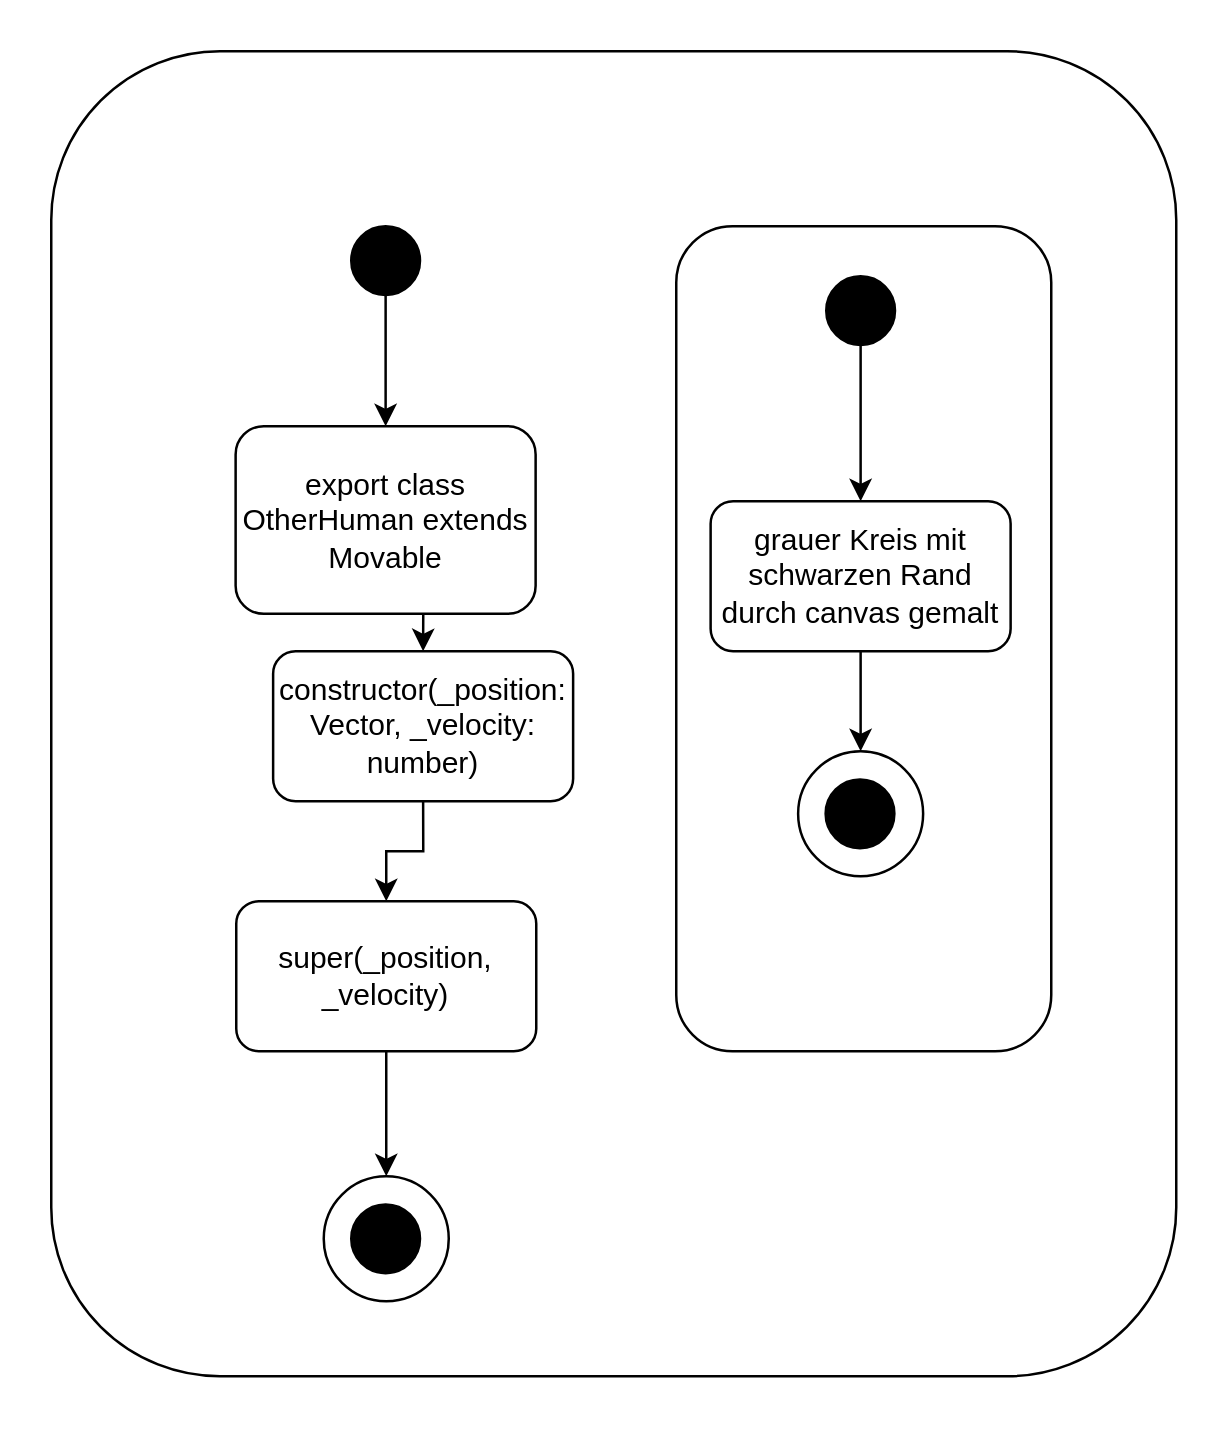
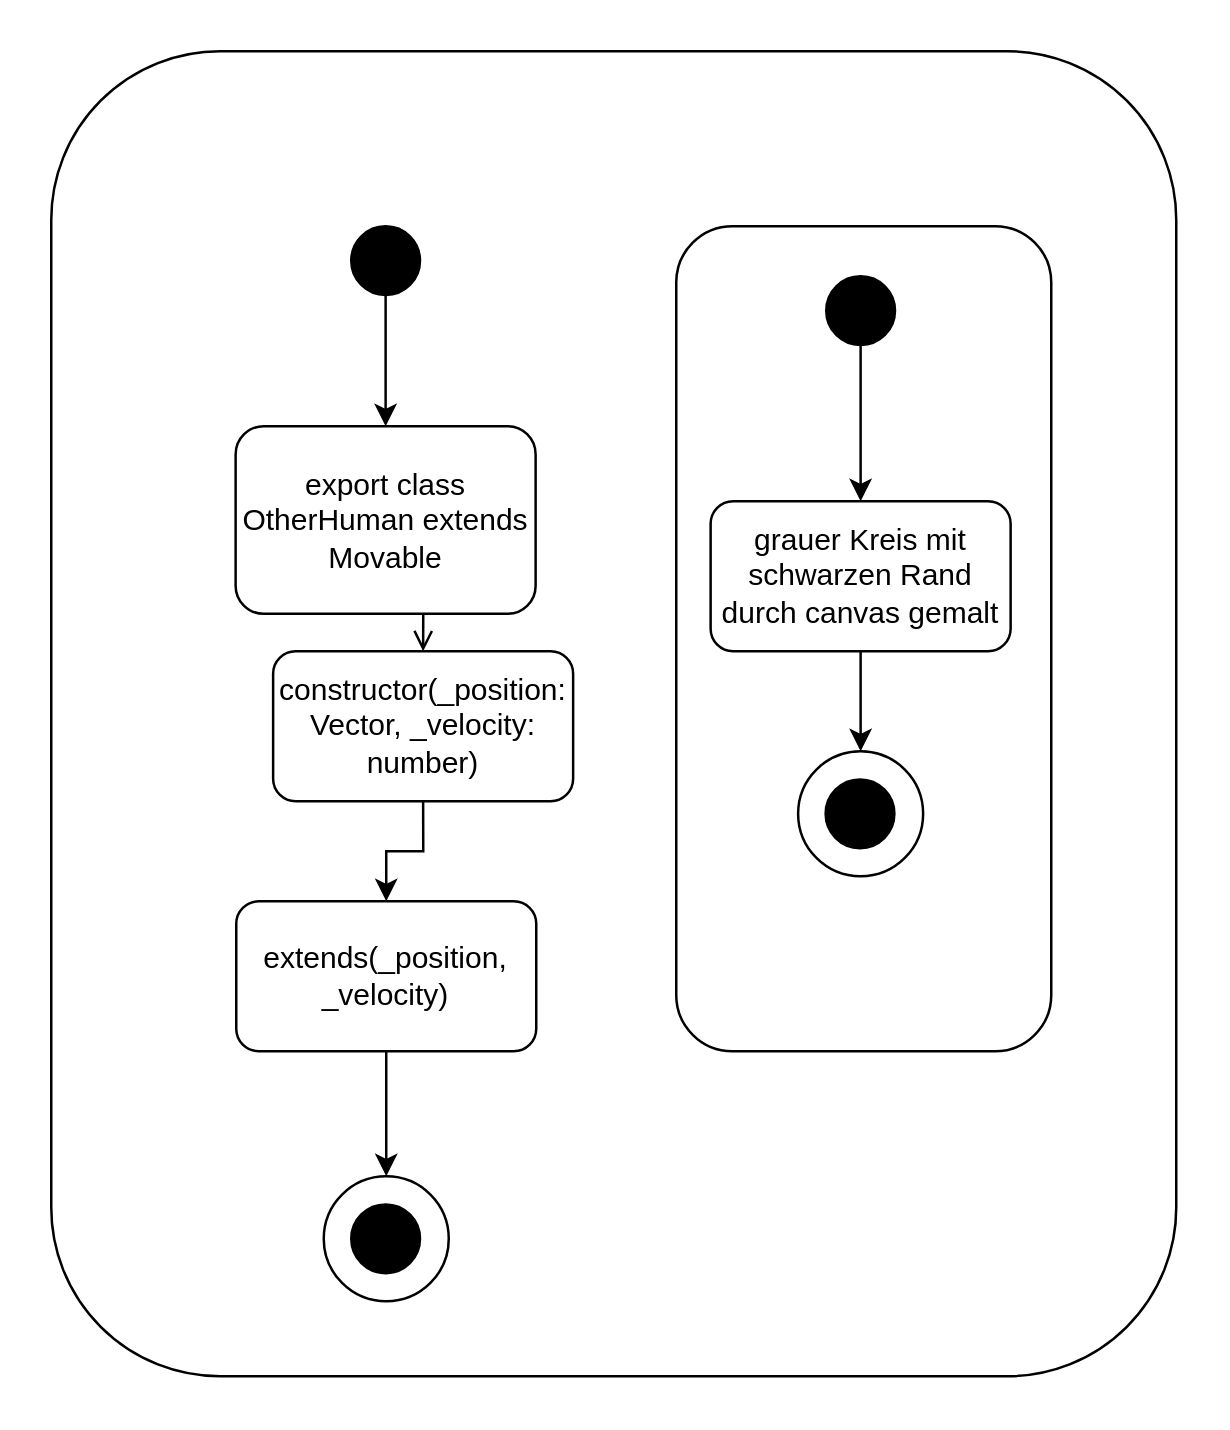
edge "export class OtherHuman extends Movable" -> "constructor(_position: Vector, _velocity: number)": arrowhead classic -> open
node "super(_position, _velocity)": label "super(_position, _velocity)" -> "extends(_position, _velocity)"
